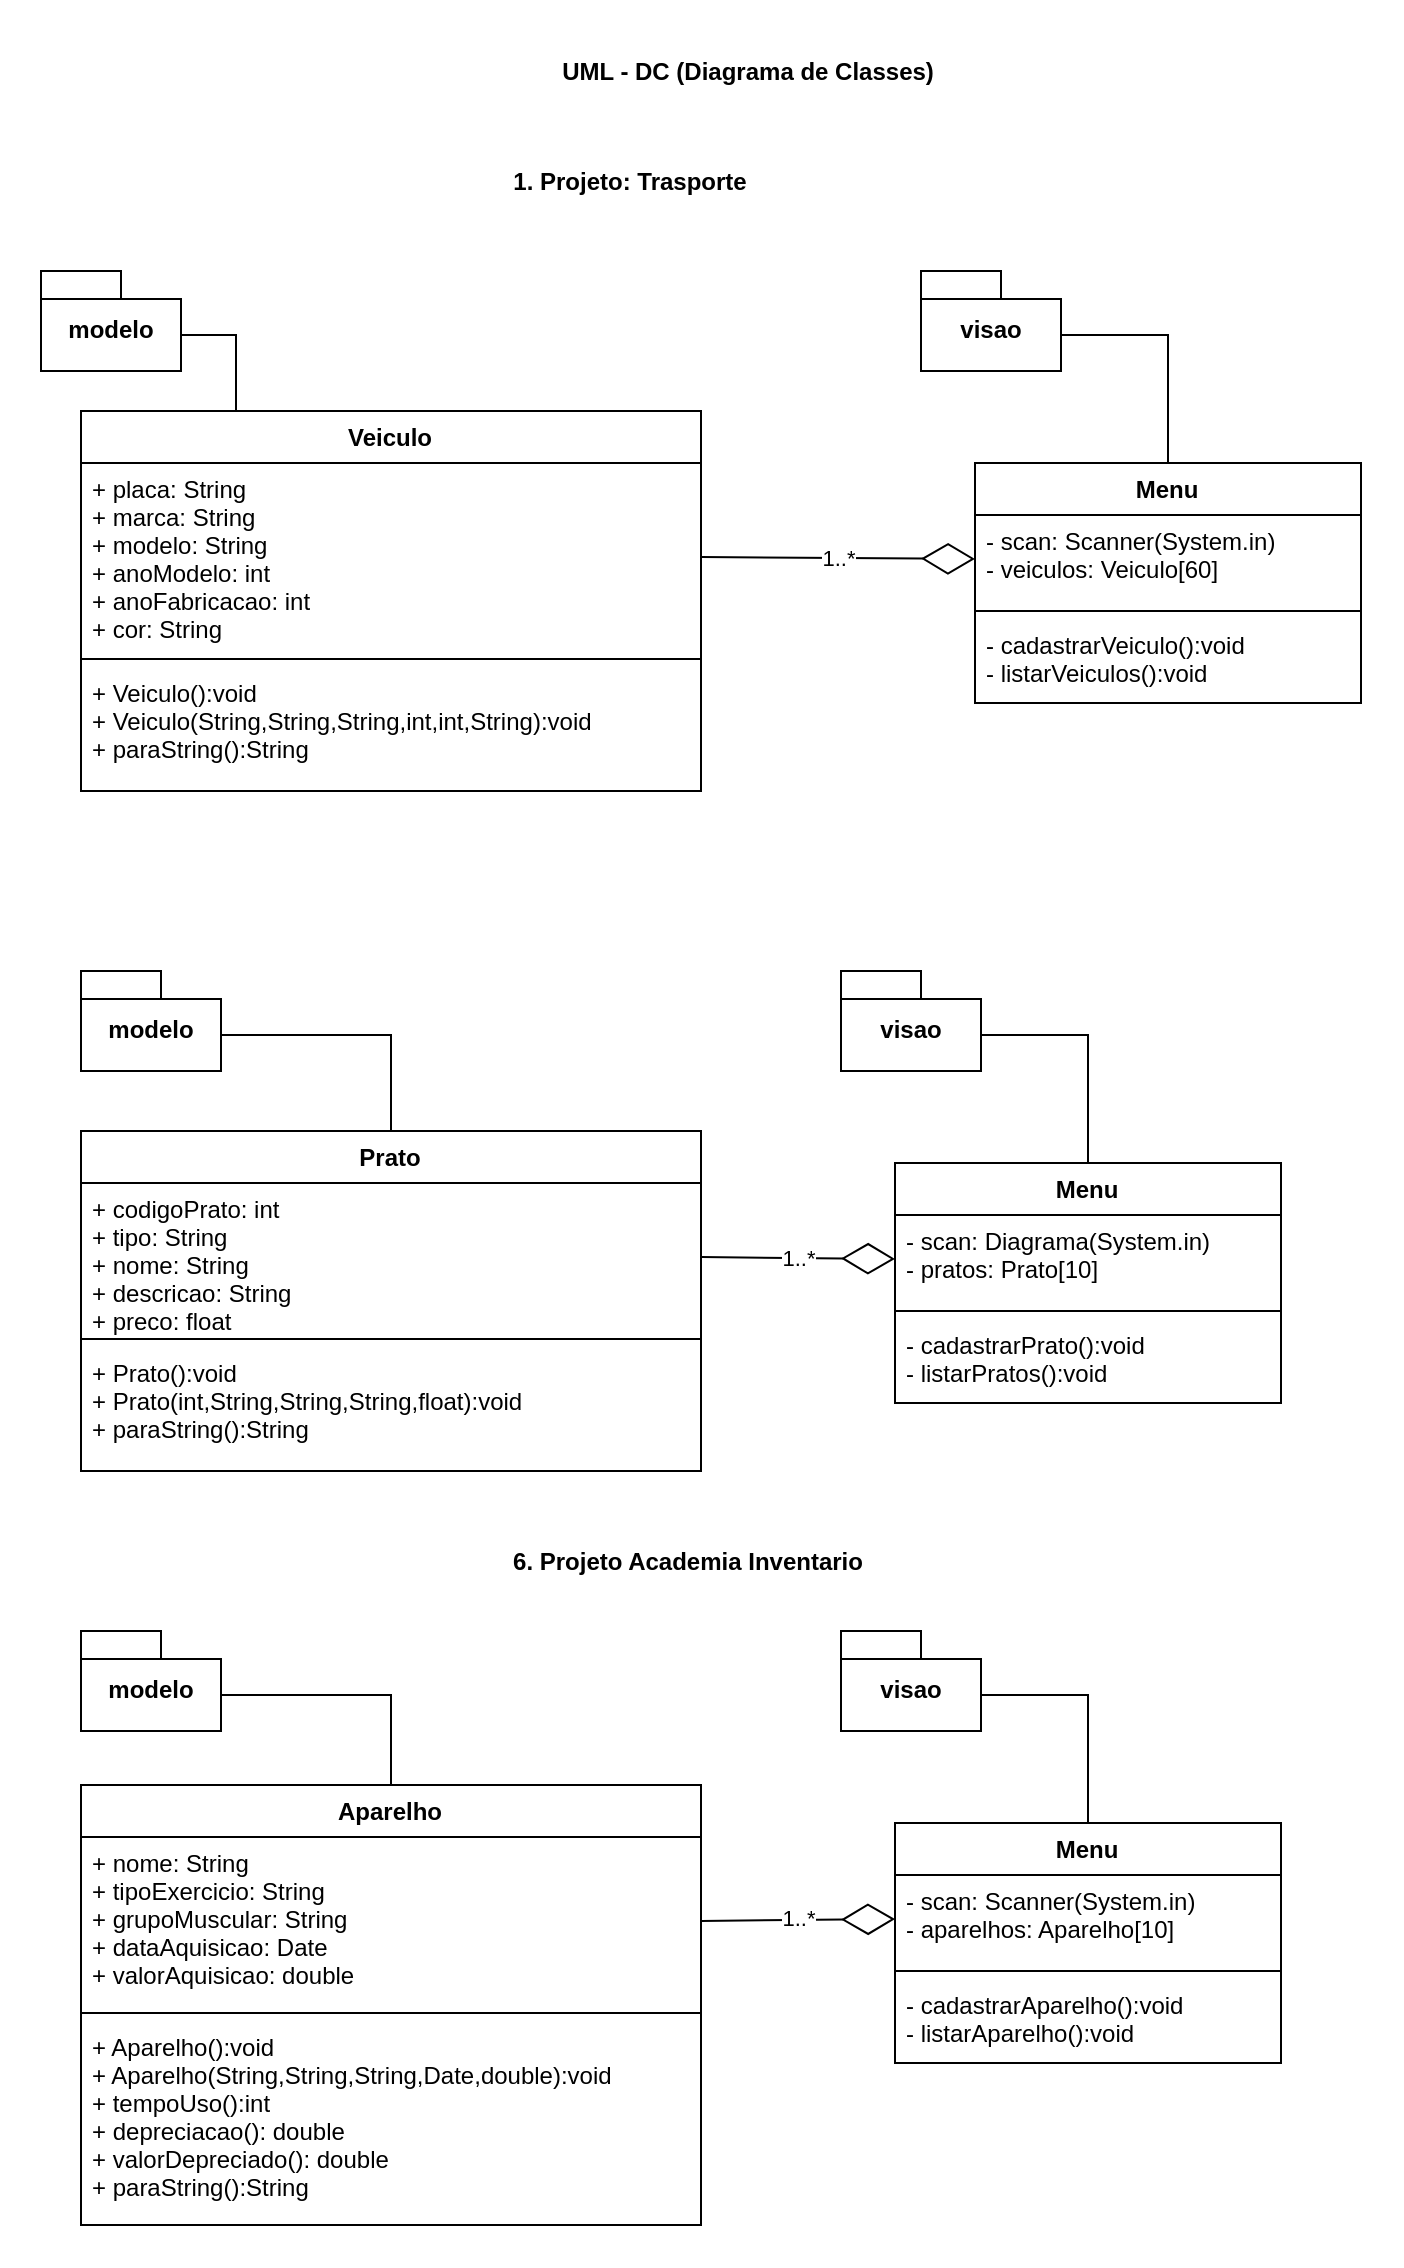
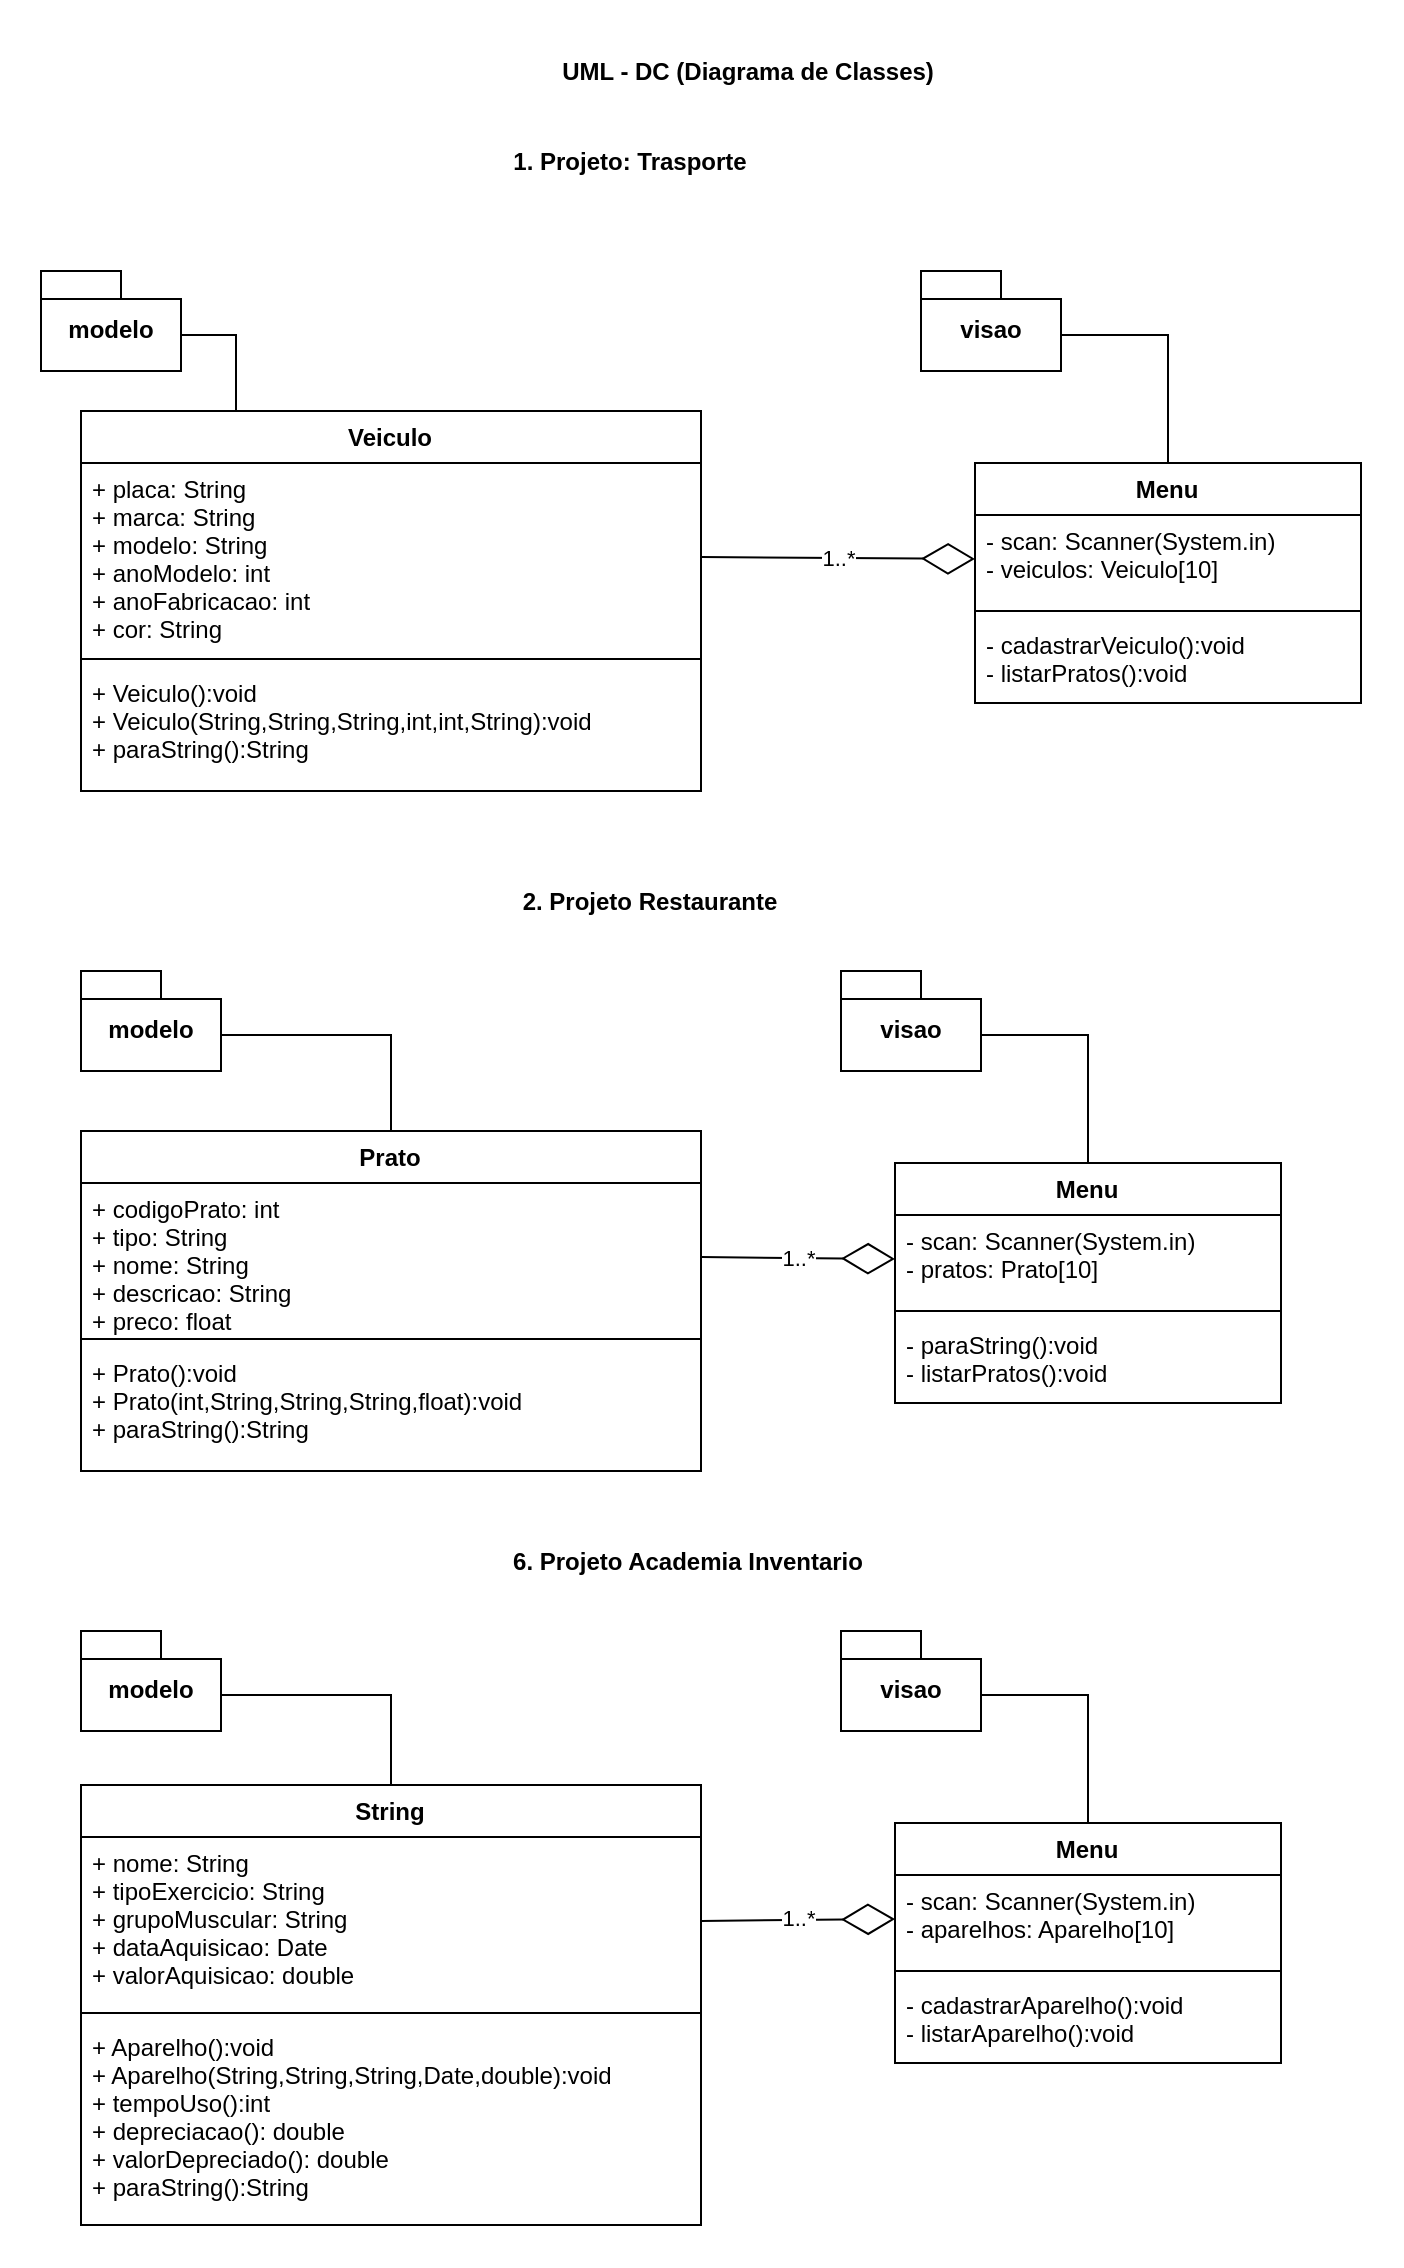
node "1. Projeto: Trasporte": moved (631, 181) -> (631, 161)
node "- scan: Scanner(System.in) - veiculos: Veiculo[60]": label "- scan: Scanner(System.in) - veiculos: Veiculo[60]" -> "- scan: Scanner(System.in) - veiculos: Veiculo[10]"
node "- cadastrarVeiculo():void - listarVeiculos():void": label "- cadastrarVeiculo():void - listarVeiculos():void" -> "- cadastrarVeiculo():void - listarPratos():void"
node "2. Projeto Restaurante": added
node "- scan: Diagrama(System.in) - pratos: Prato[10]": label "- scan: Diagrama(System.in) - pratos: Prato[10]" -> "- scan: Scanner(System.in) - pratos: Prato[10]"
node "- cadastrarPrato():void - listarPratos():void": label "- cadastrarPrato():void - listarPratos():void" -> "- paraString():void - listarPratos():void"
node "Aparelho": label "Aparelho" -> "String"
